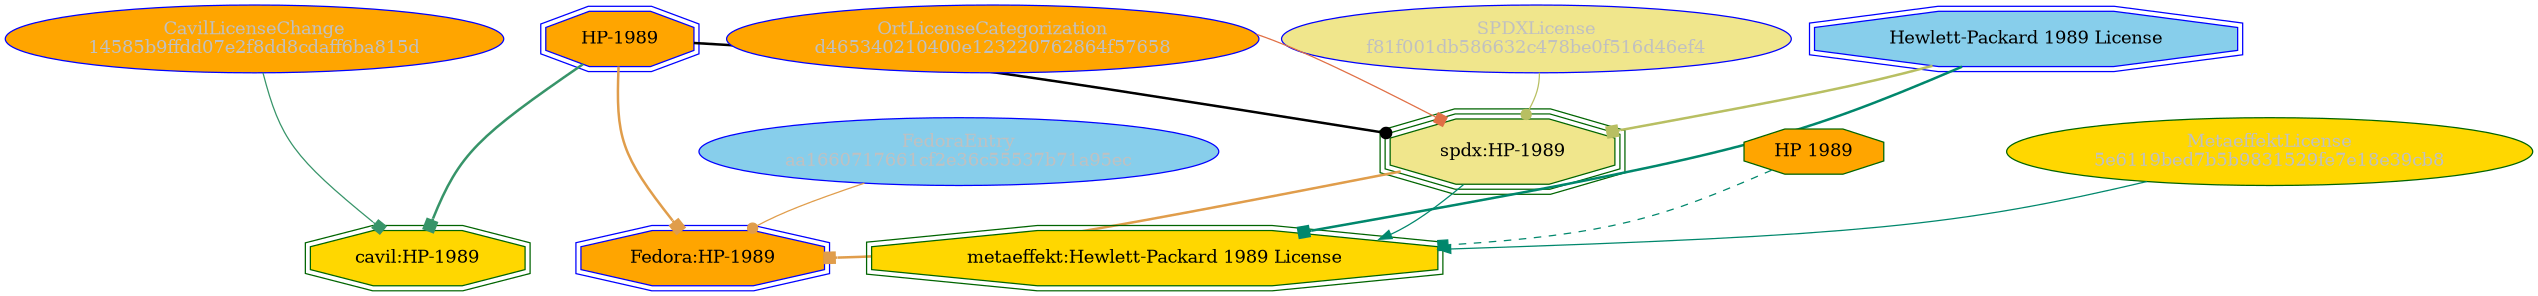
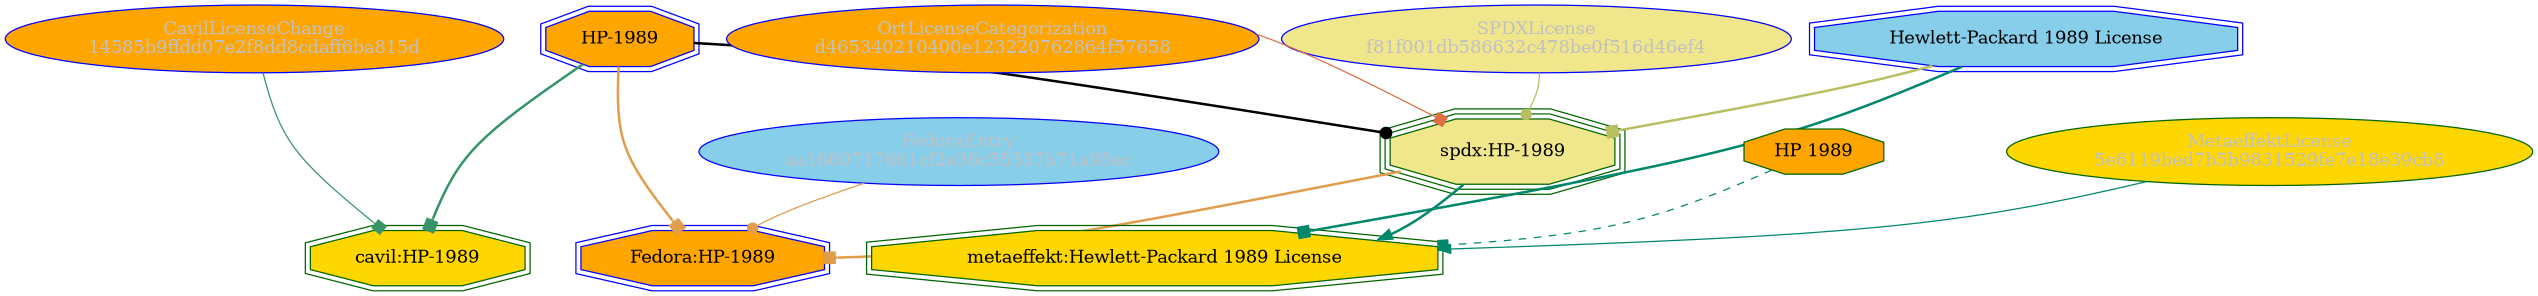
edge "spdx:HP-1989" -> "metaeffekt:Hewlett-Packard 1989 License": style solid -> bold
